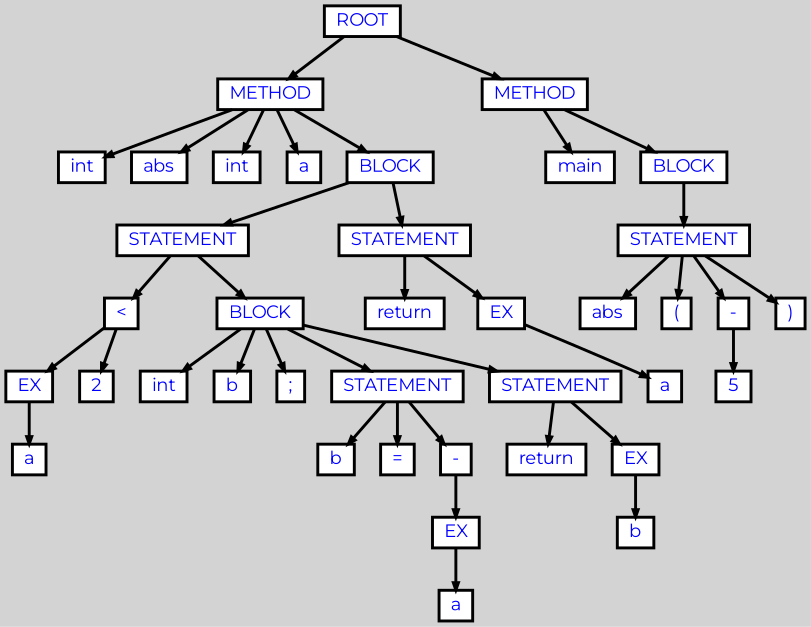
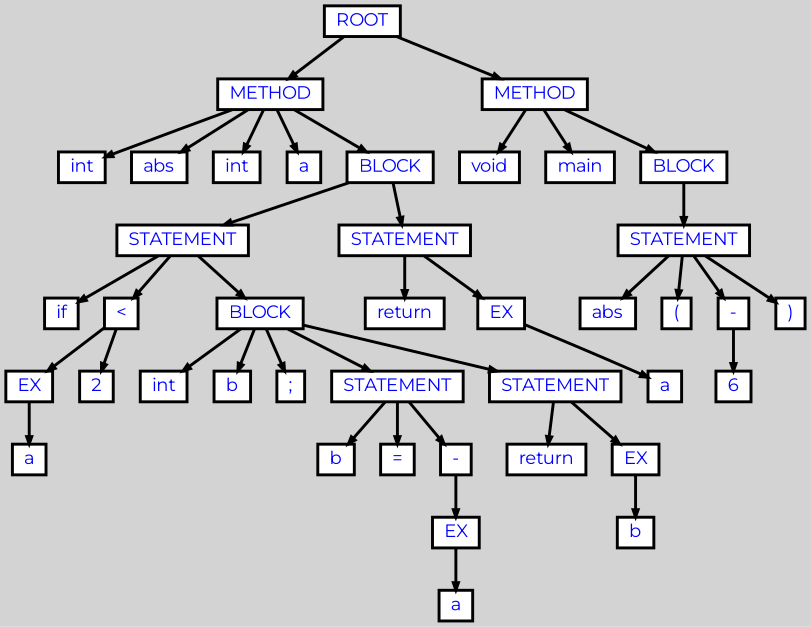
node "void": added
node "if": added
node "5": label "5" -> "6"
